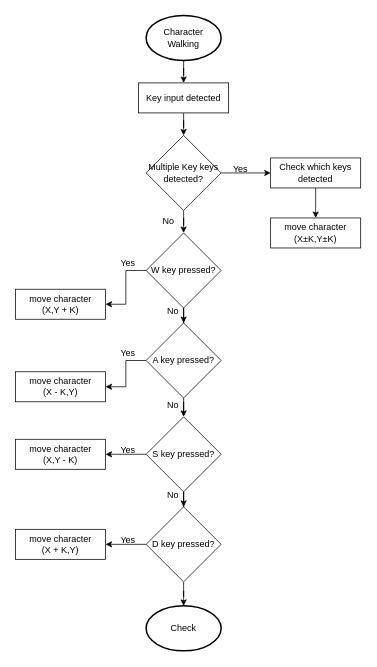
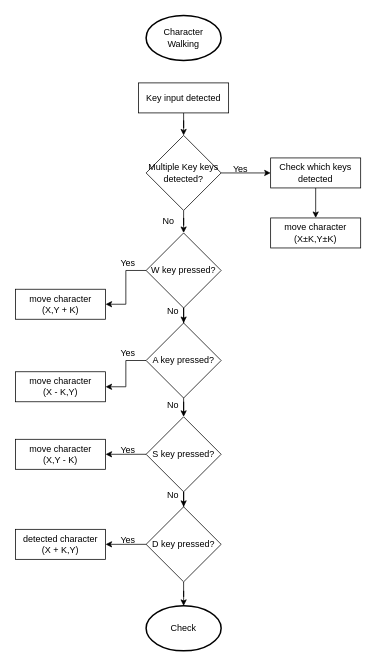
edge "Character Walking" -> "Key input detected": removed
node "move character (X + K,Y)": label "move character (X + K,Y)" -> "detected character (X + K,Y)"
